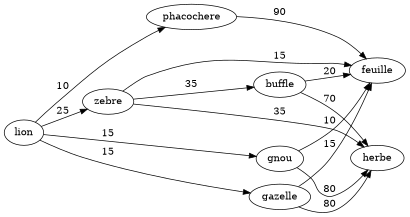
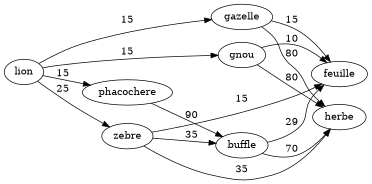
edge "phacochere" -> "feuille": now "phacochere" -> "buffle"
edge "buffle" -> "feuille": label "20" -> "29"
edge "lion" -> "phacochere": label "10" -> "15"
